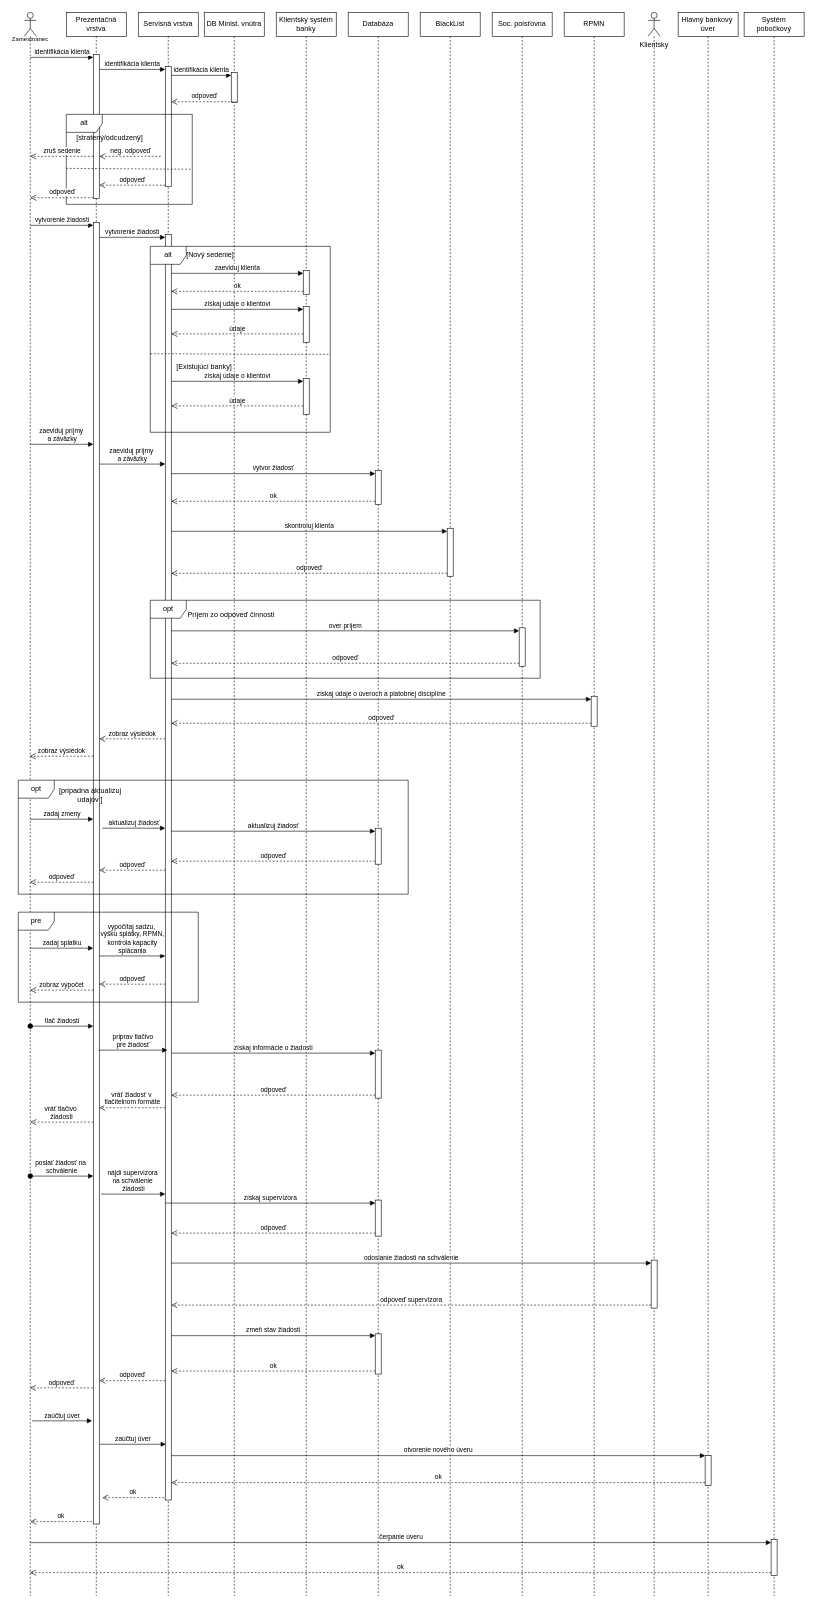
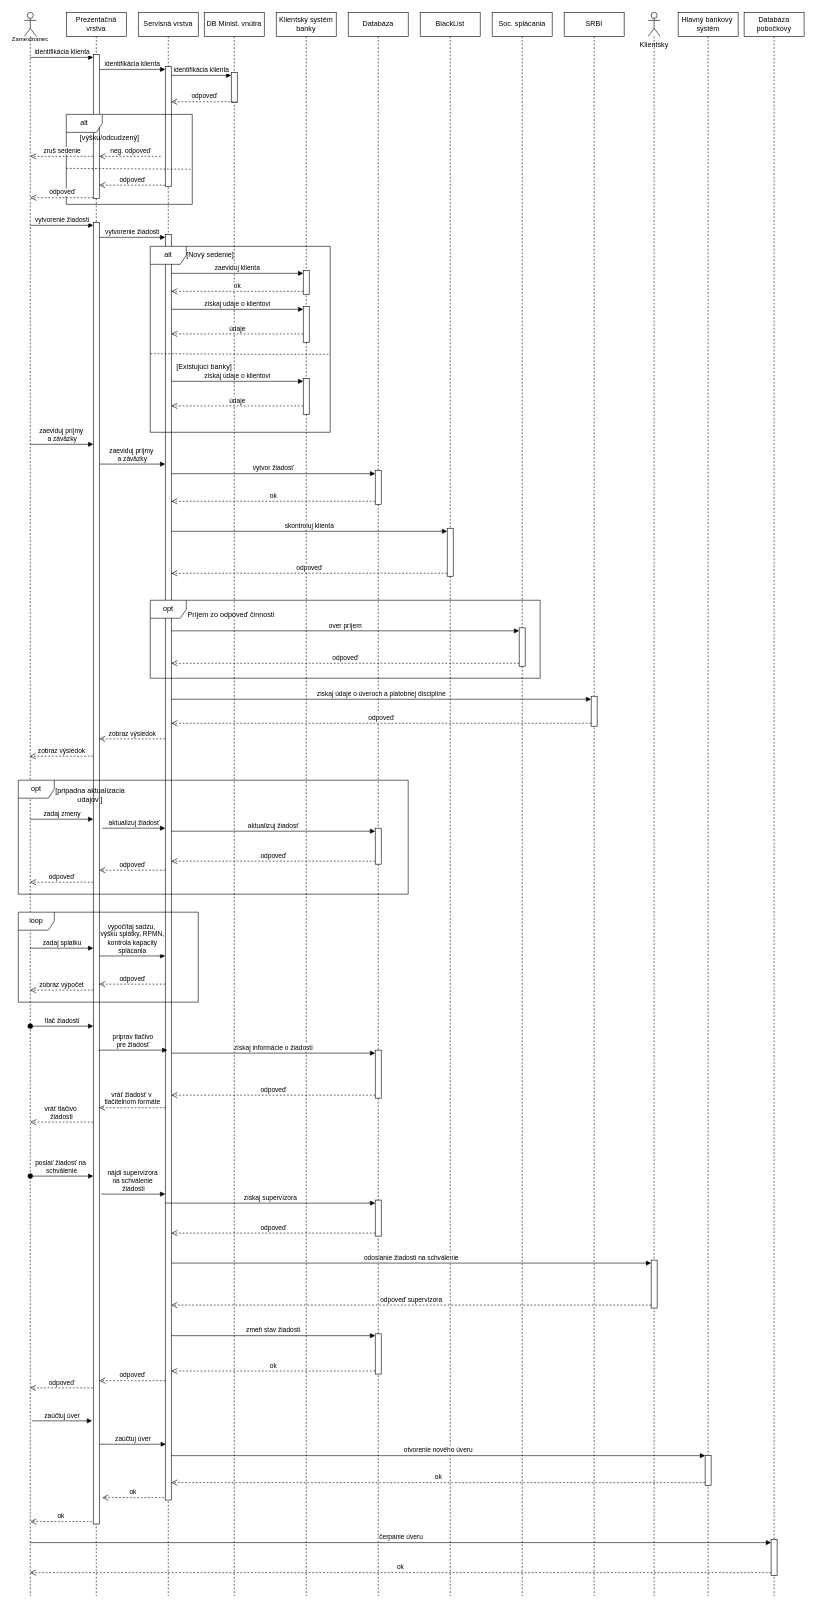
node "Soc. poisťovna": label "Soc. poisťovna" -> "Soc. splácania"
node "RPMN": label "RPMN" -> "SRBI"
node "Hlavný bankový úver": label "Hlavný bankový úver" -> "Hlavný bankový systém"
node "Systém pobočkový": label "Systém pobočkový" -> "Databáza pobočkový"
node "[stratený/odcudzený]": label "[stratený/odcudzený]" -> "[výšku/odcudzený]"
node "[pripadna aktualizuj udajov ]": label "[pripadna aktualizuj udajov ]" -> "[pripadna aktualizacia udajov ]"
node "pre": label "pre" -> "loop"
